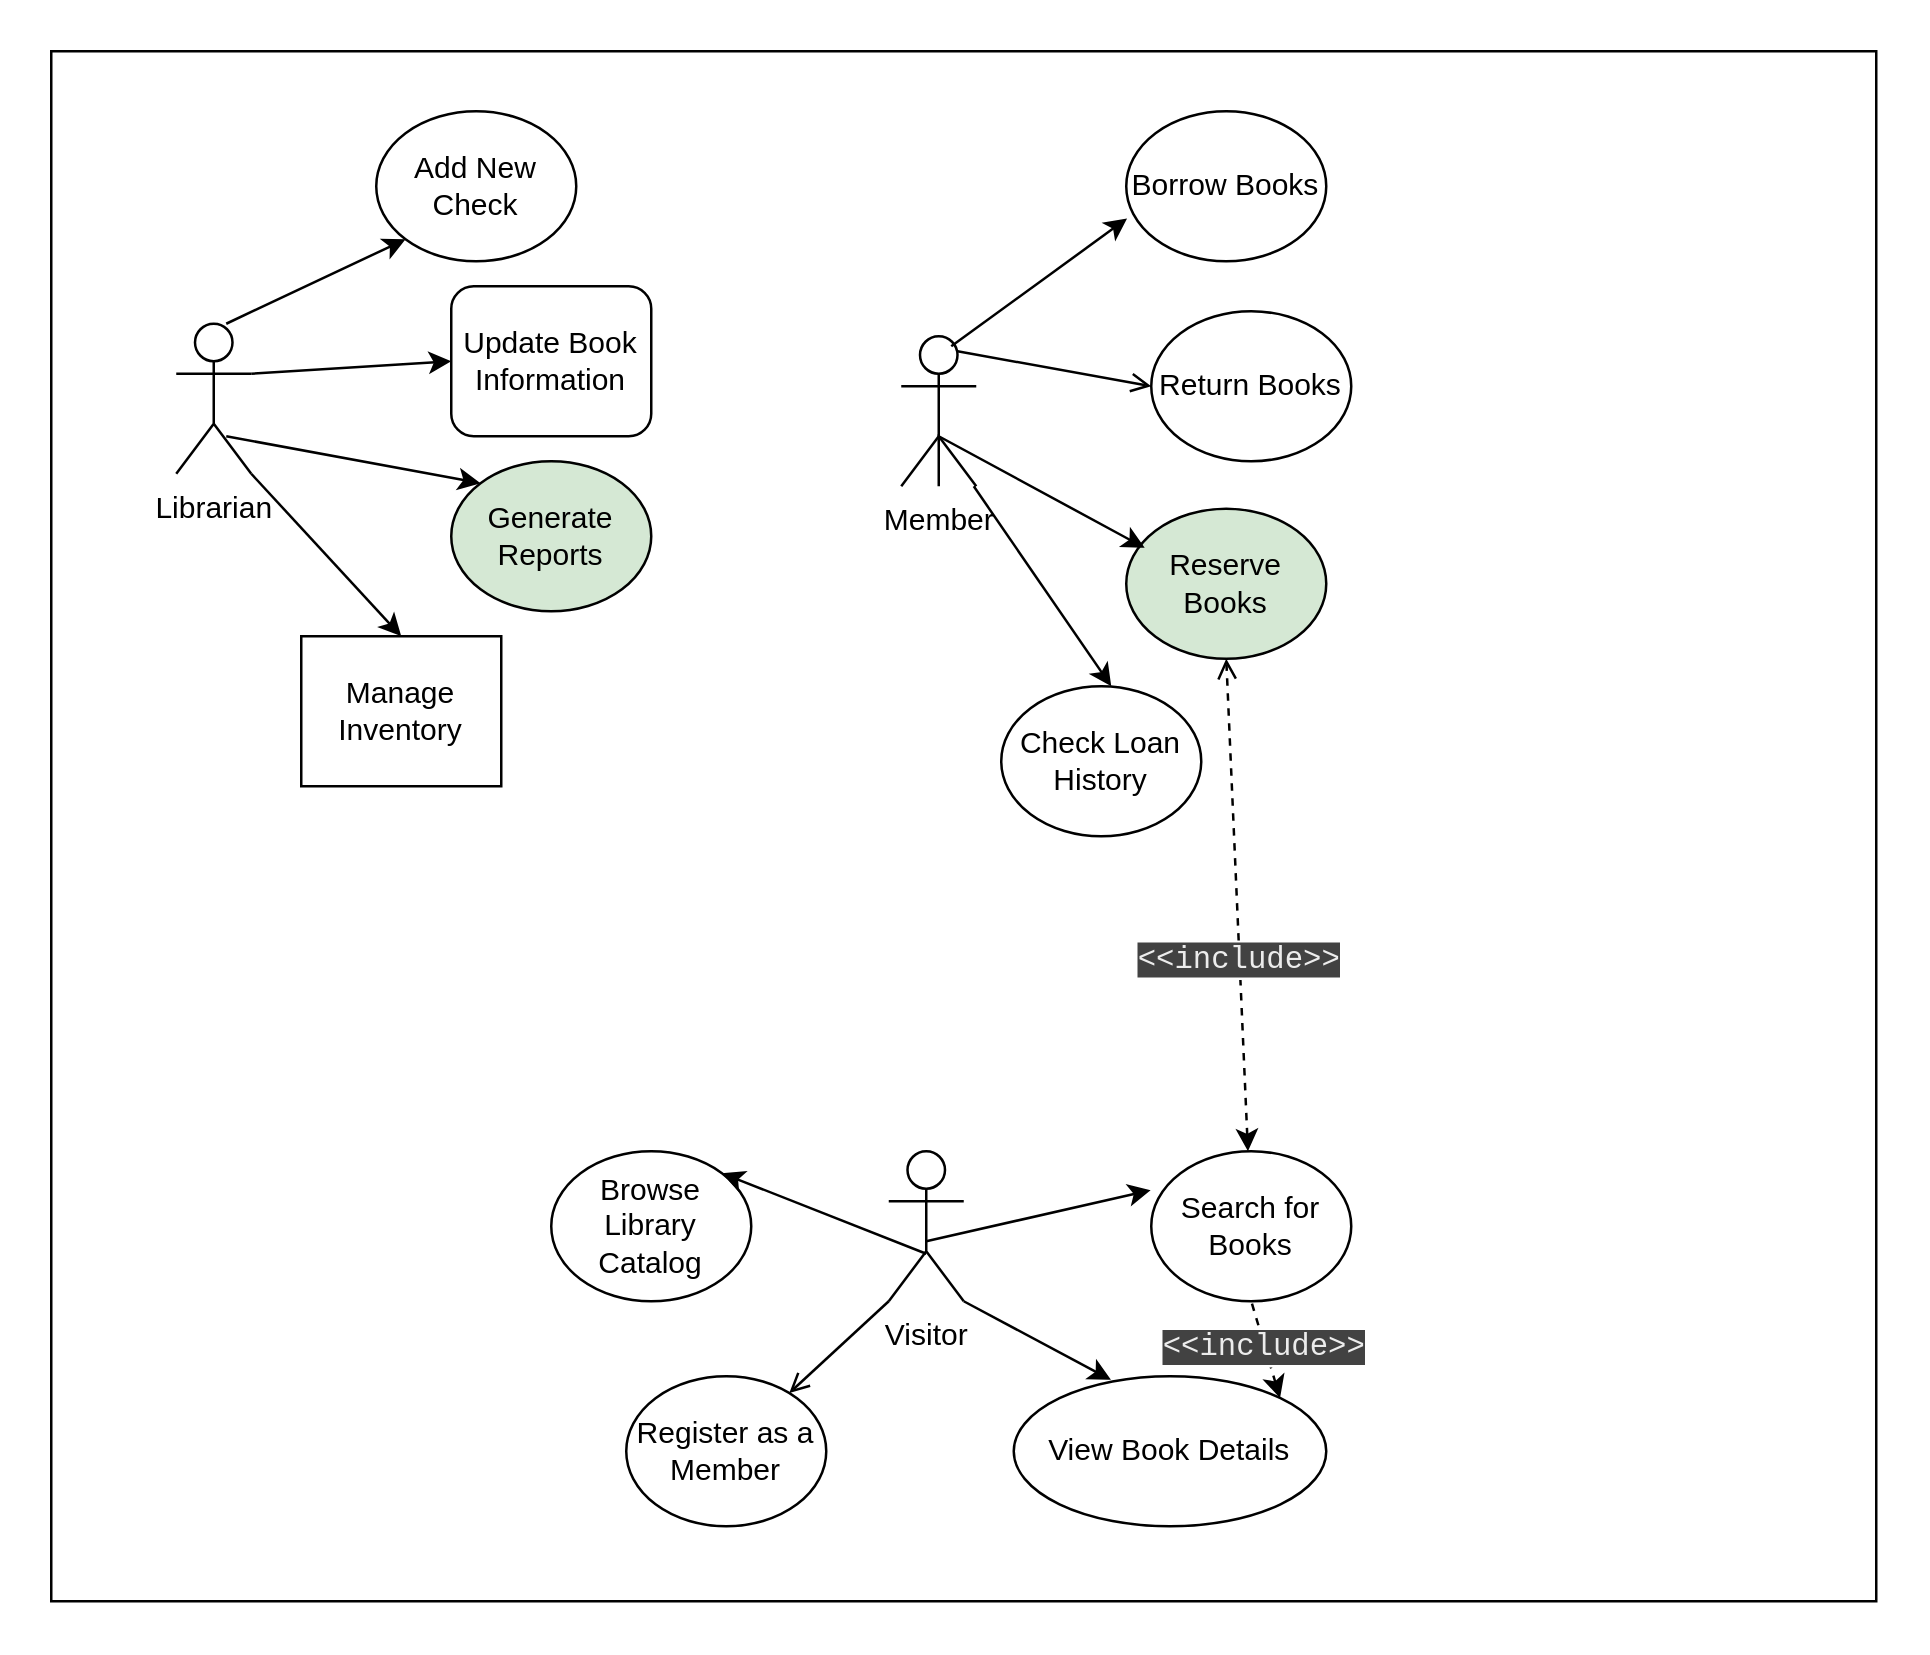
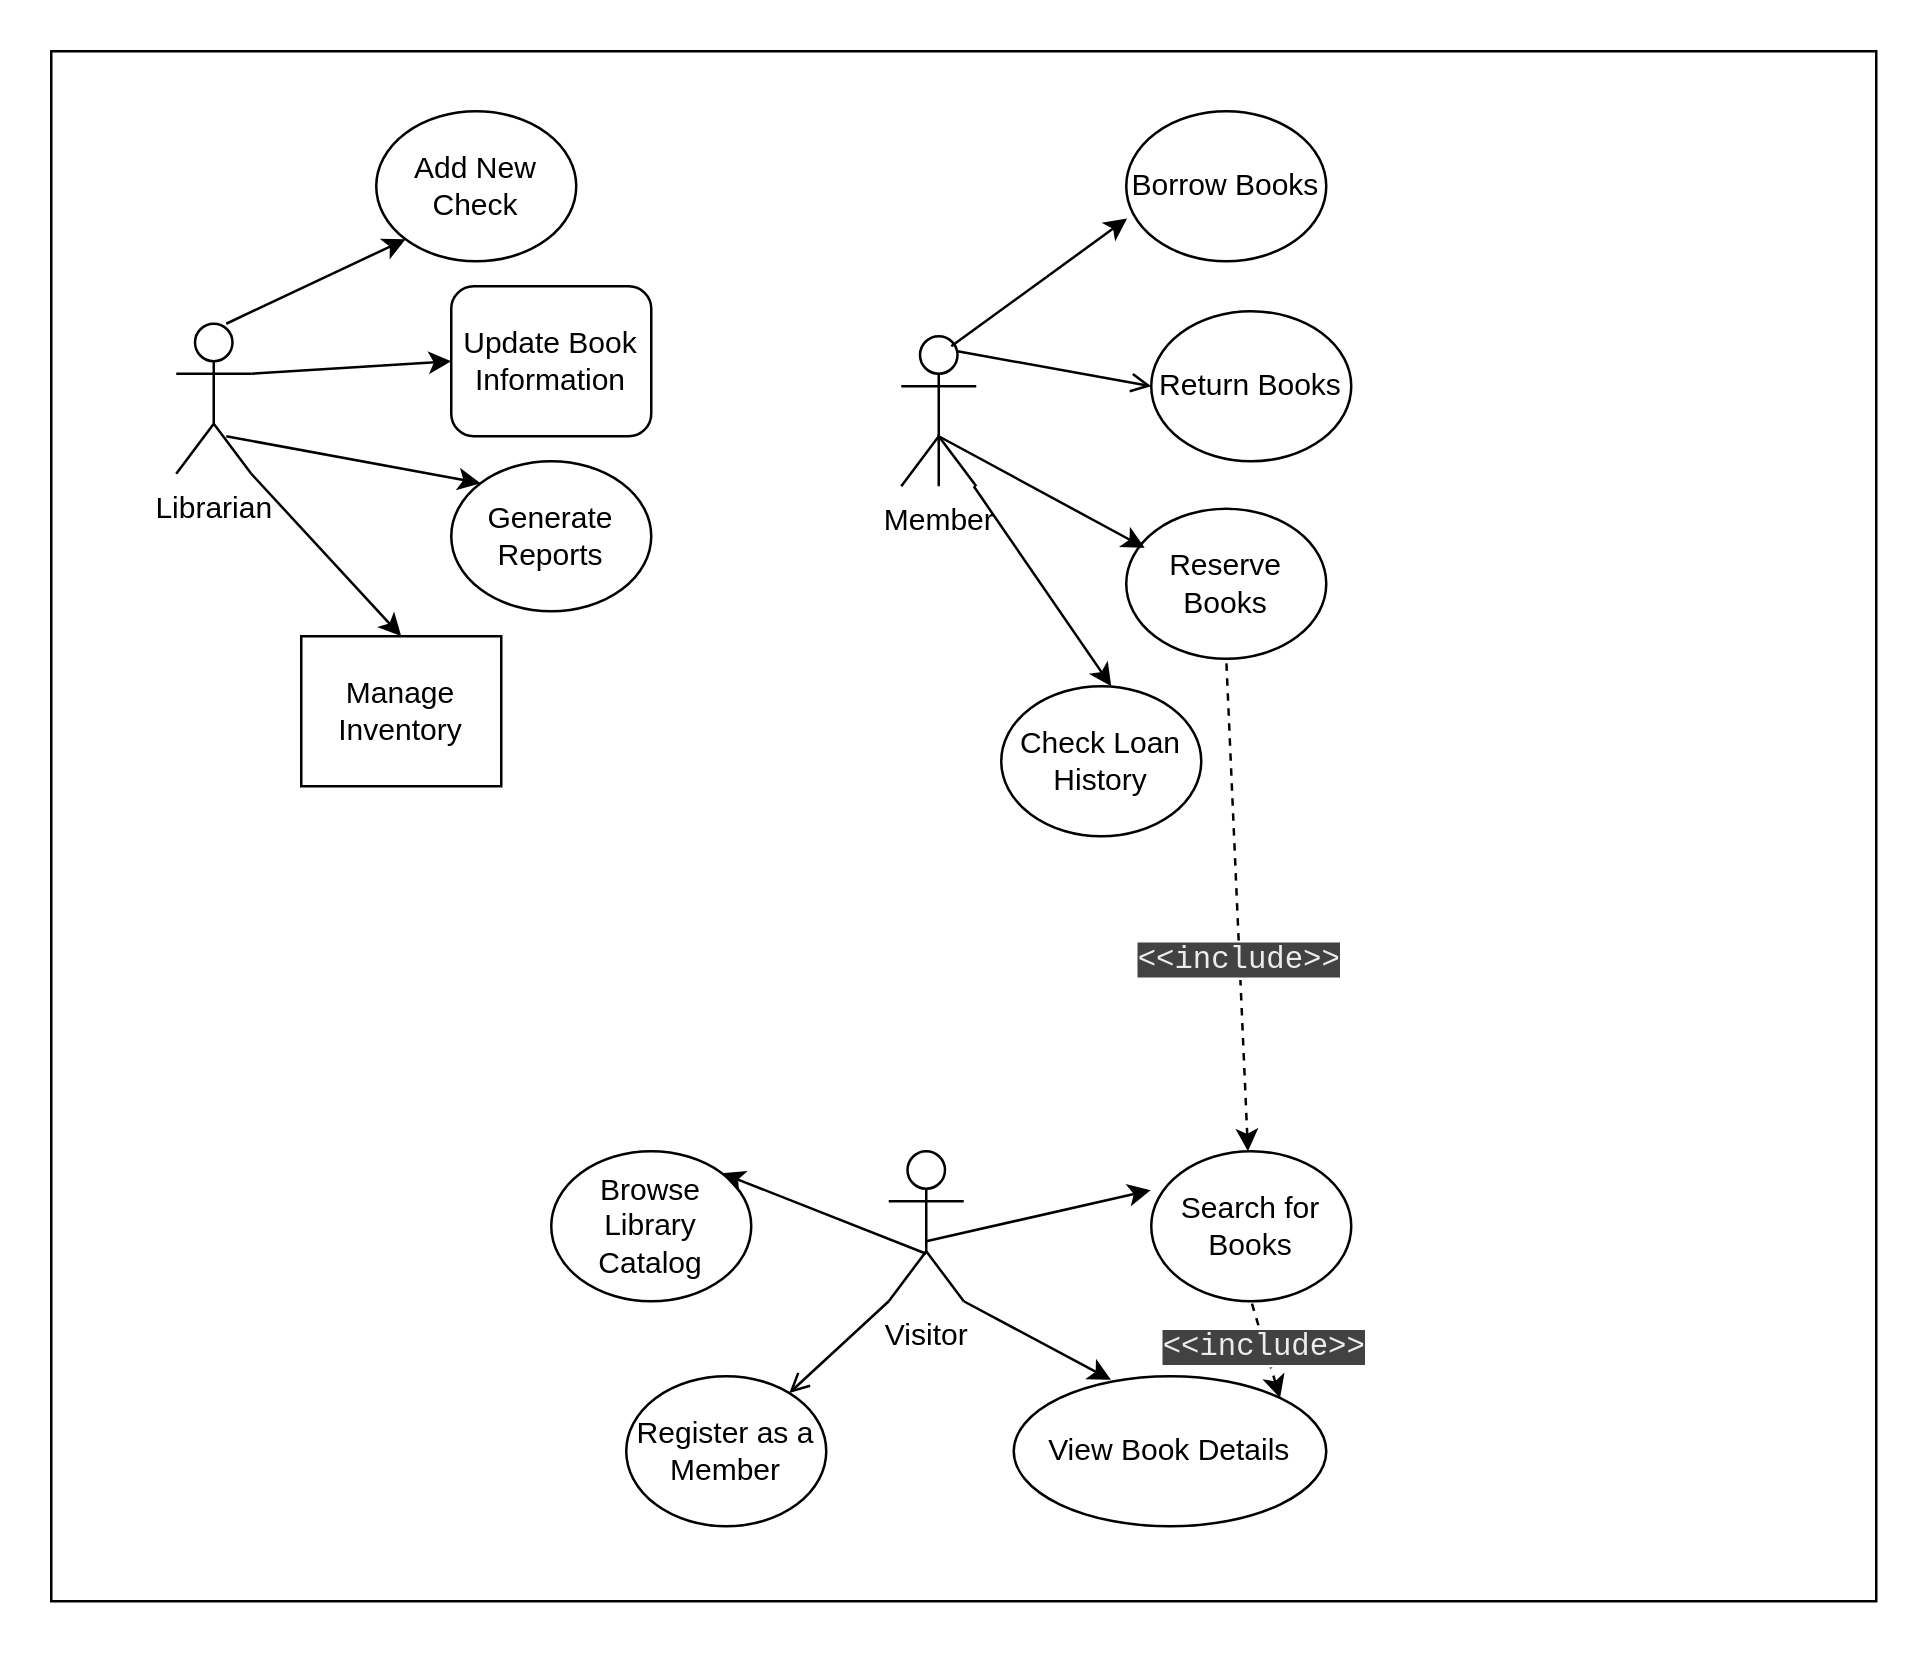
node "Generate Reports": fillcolor #d5e8d4 -> #ffffff
node "Reserve Books": fillcolor #d5e8d4 -> #ffffff
edge "Reserve Books" -- "Search for Books": arrowhead open -> none
